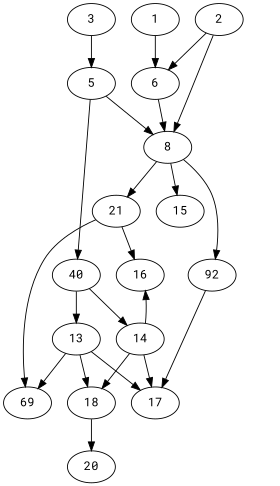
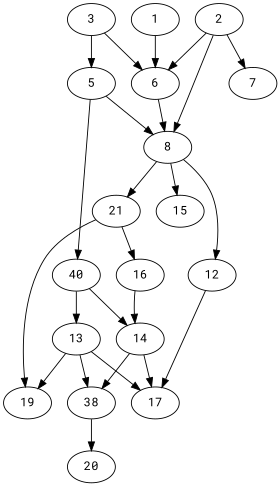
edge "3" -> "6": added
node "7": added
node "92": label "92" -> "12"
edge "14" -> "16": reversed
node "69": label "69" -> "19"
node "18": label "18" -> "38"
